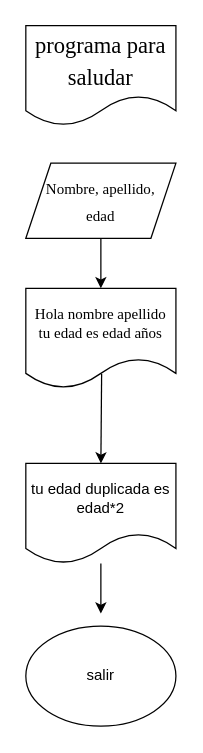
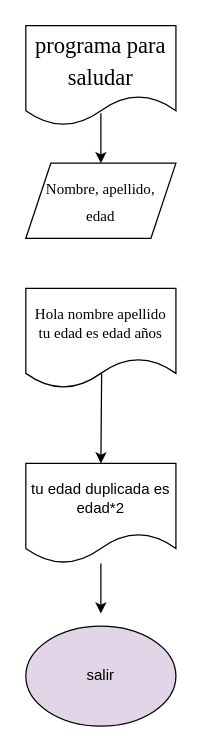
edge "programa para saludar" -> "Nombre, apellido, edad": added
edge "Nombre, apellido, edad" -> "Hola nombre apellido tu edad es edad años": removed
node "salir": fillcolor #ffffff -> #e1d5e7
